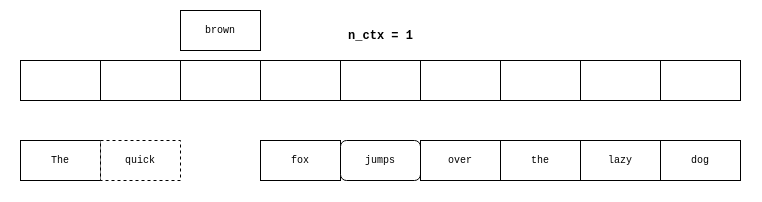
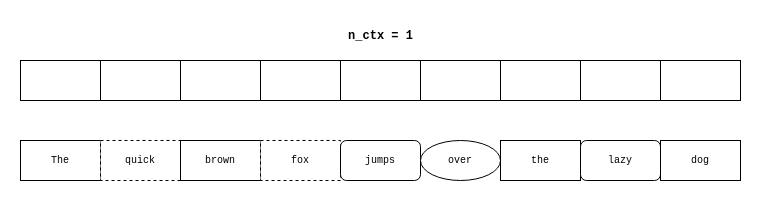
node "brown": moved (221, 31) -> (221, 161)
node "fox": style solid -> dashed
node "over": shape rectangle -> ellipse
node "lazy": shape rectangle -> rounded rectangle
